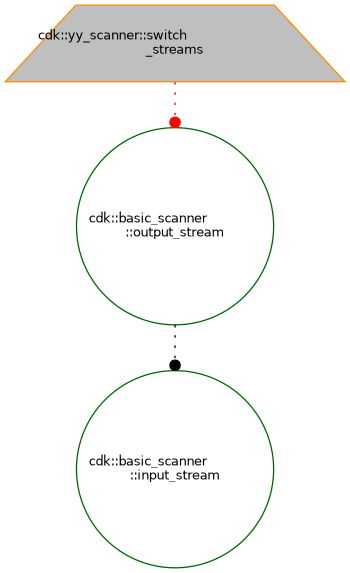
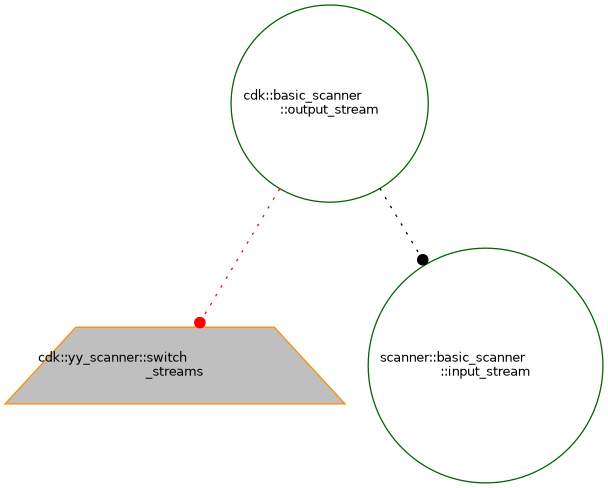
edge "cdk::yy_scanner::switch _streams" -> "cdk::basic_scanner ::output_stream": reversed
node "cdk::basic_scanner ::input_stream": label "cdk::basic_scanner ::input_stream" -> "scanner::basic_scanner ::input_stream"
